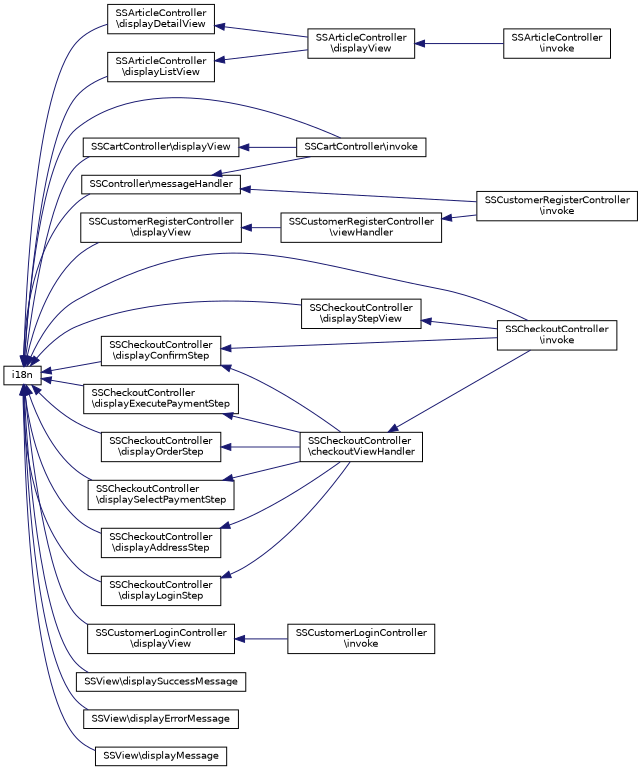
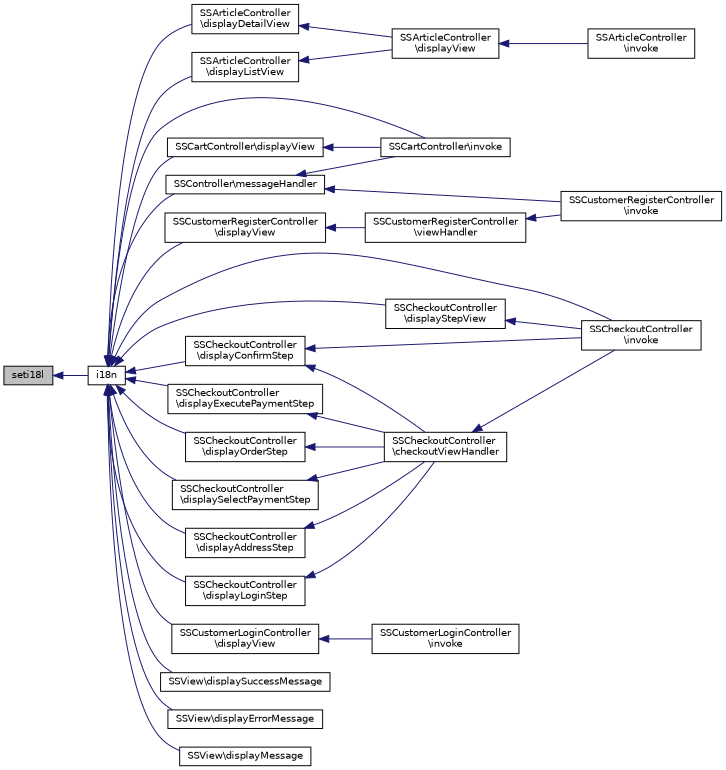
node "seti18l": added
